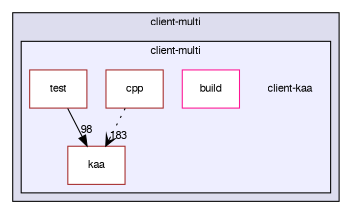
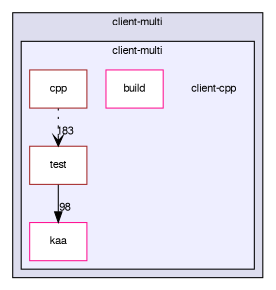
node "client-kaa": label "client-kaa" -> "client-cpp"
edge "cpp" -> "kaa": now "cpp" -> "test"
node "kaa": color brown -> deeppink
